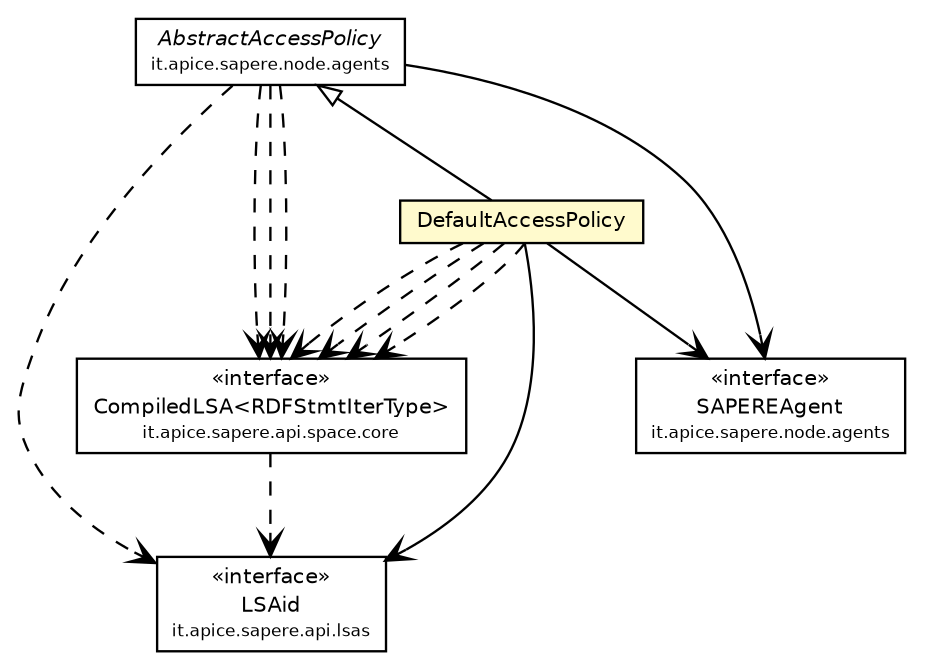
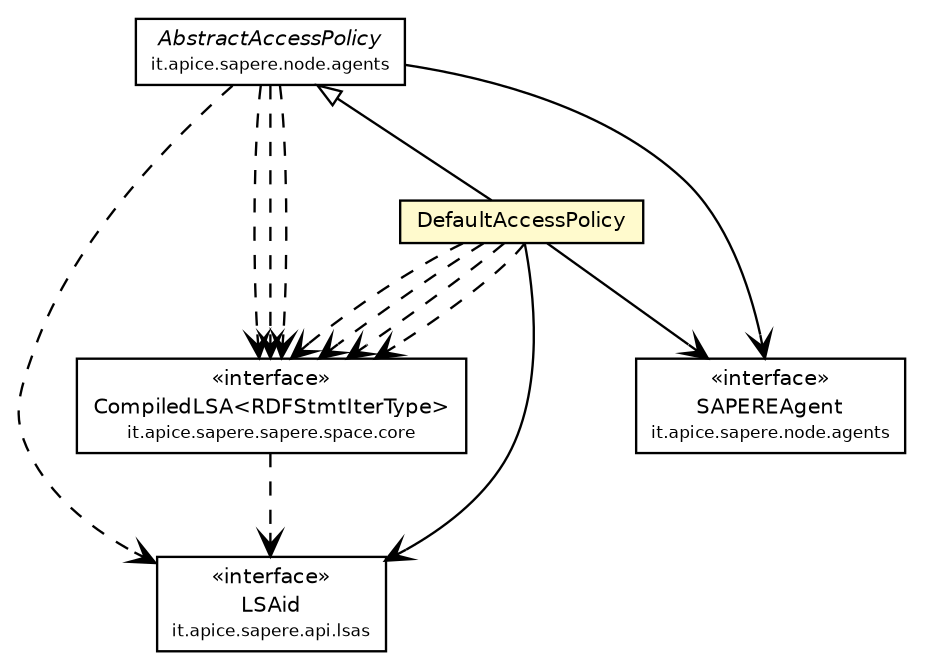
node "CompiledLSA<RDFStmtIterType>": text "it.apice.sapere.api.space.core" -> "it.apice.sapere.sapere.space.core"
